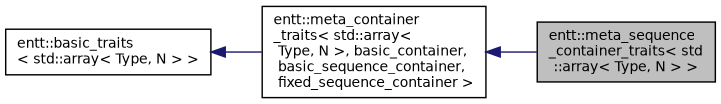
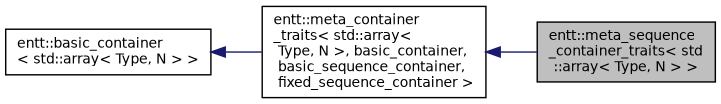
node "entt::basic_traits < std::array< Type, N > >": label "entt::basic_traits < std::array< Type, N > >" -> "entt::basic_container < std::array< Type, N > >"
